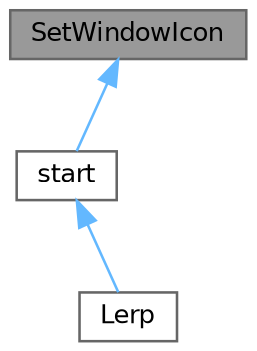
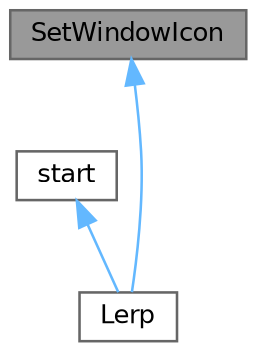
edge "start" -> "SetWindowIcon": now "Lerp" -> "SetWindowIcon"
